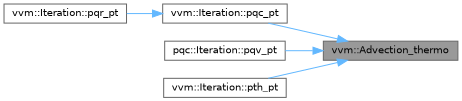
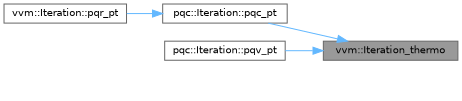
node "vvm::Iteration::pqc_pt": label "vvm::Iteration::pqc_pt" -> "pqc::Iteration::pqc_pt"
node "vvm::Advection_thermo": label "vvm::Advection_thermo" -> "vvm::Iteration_thermo"
node "vvm::Iteration::pth_pt": removed
